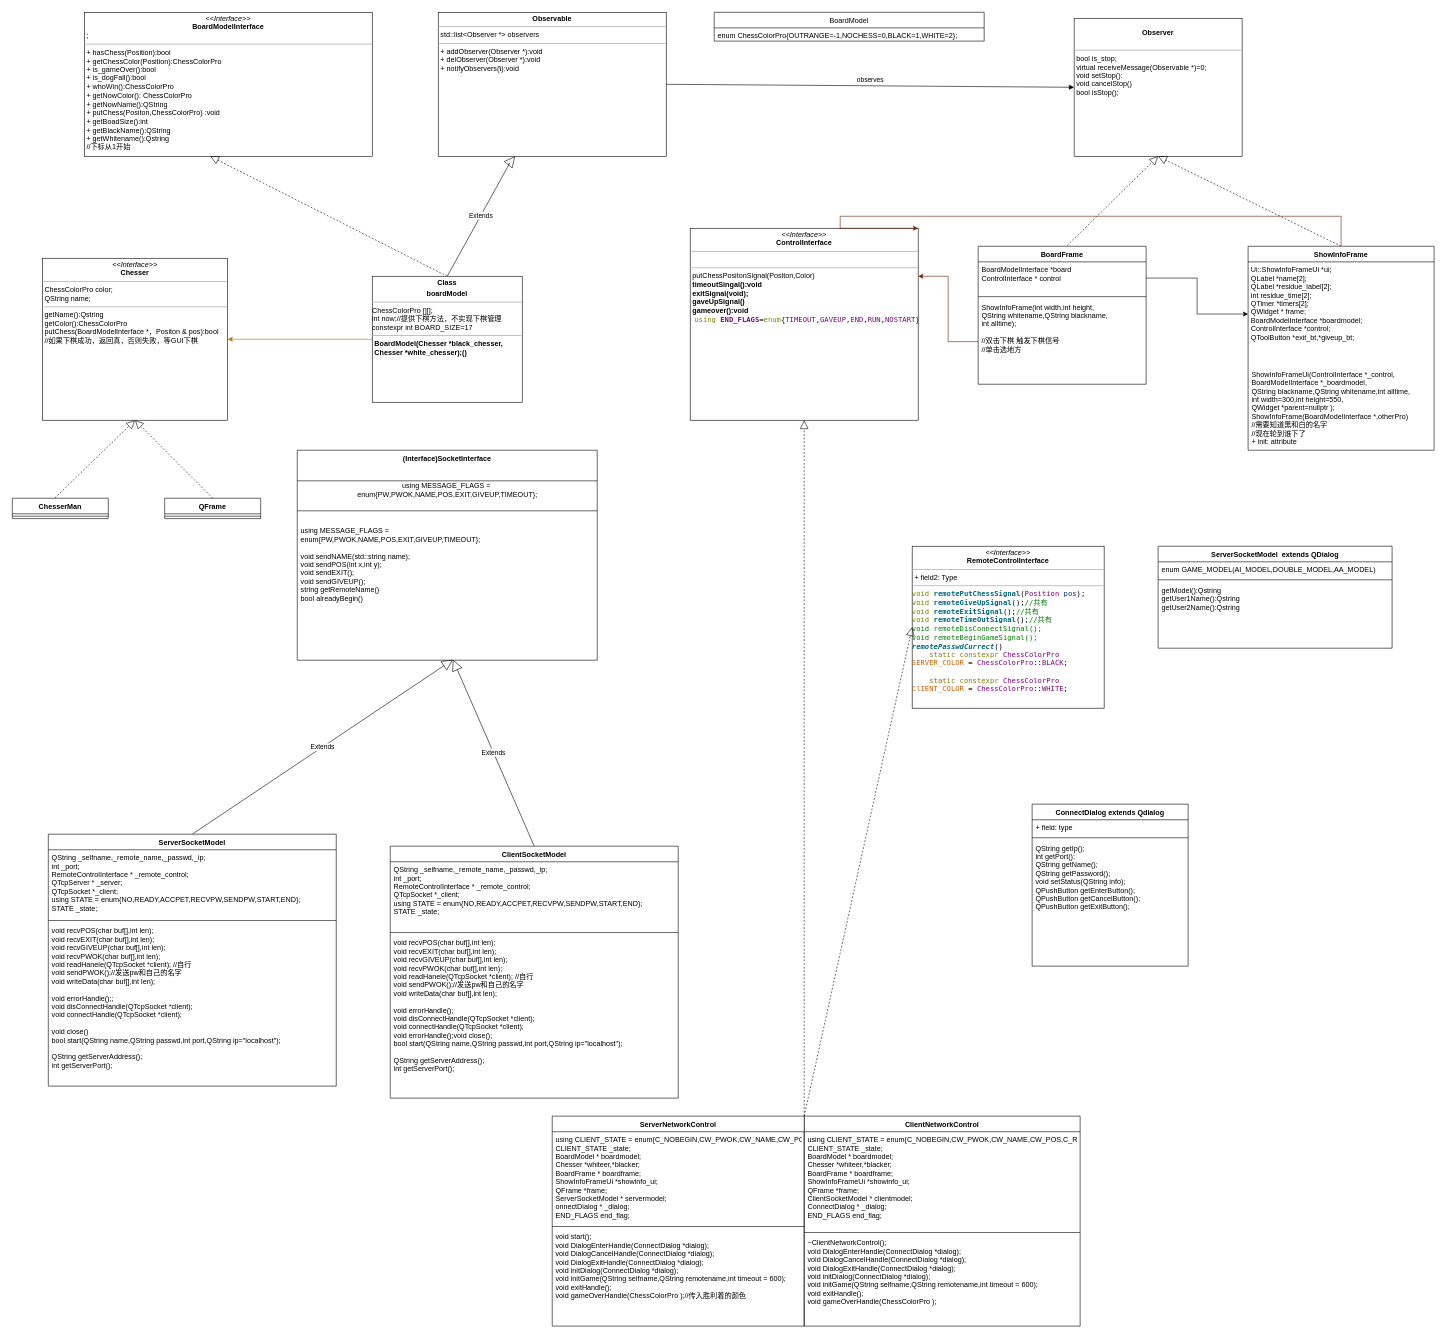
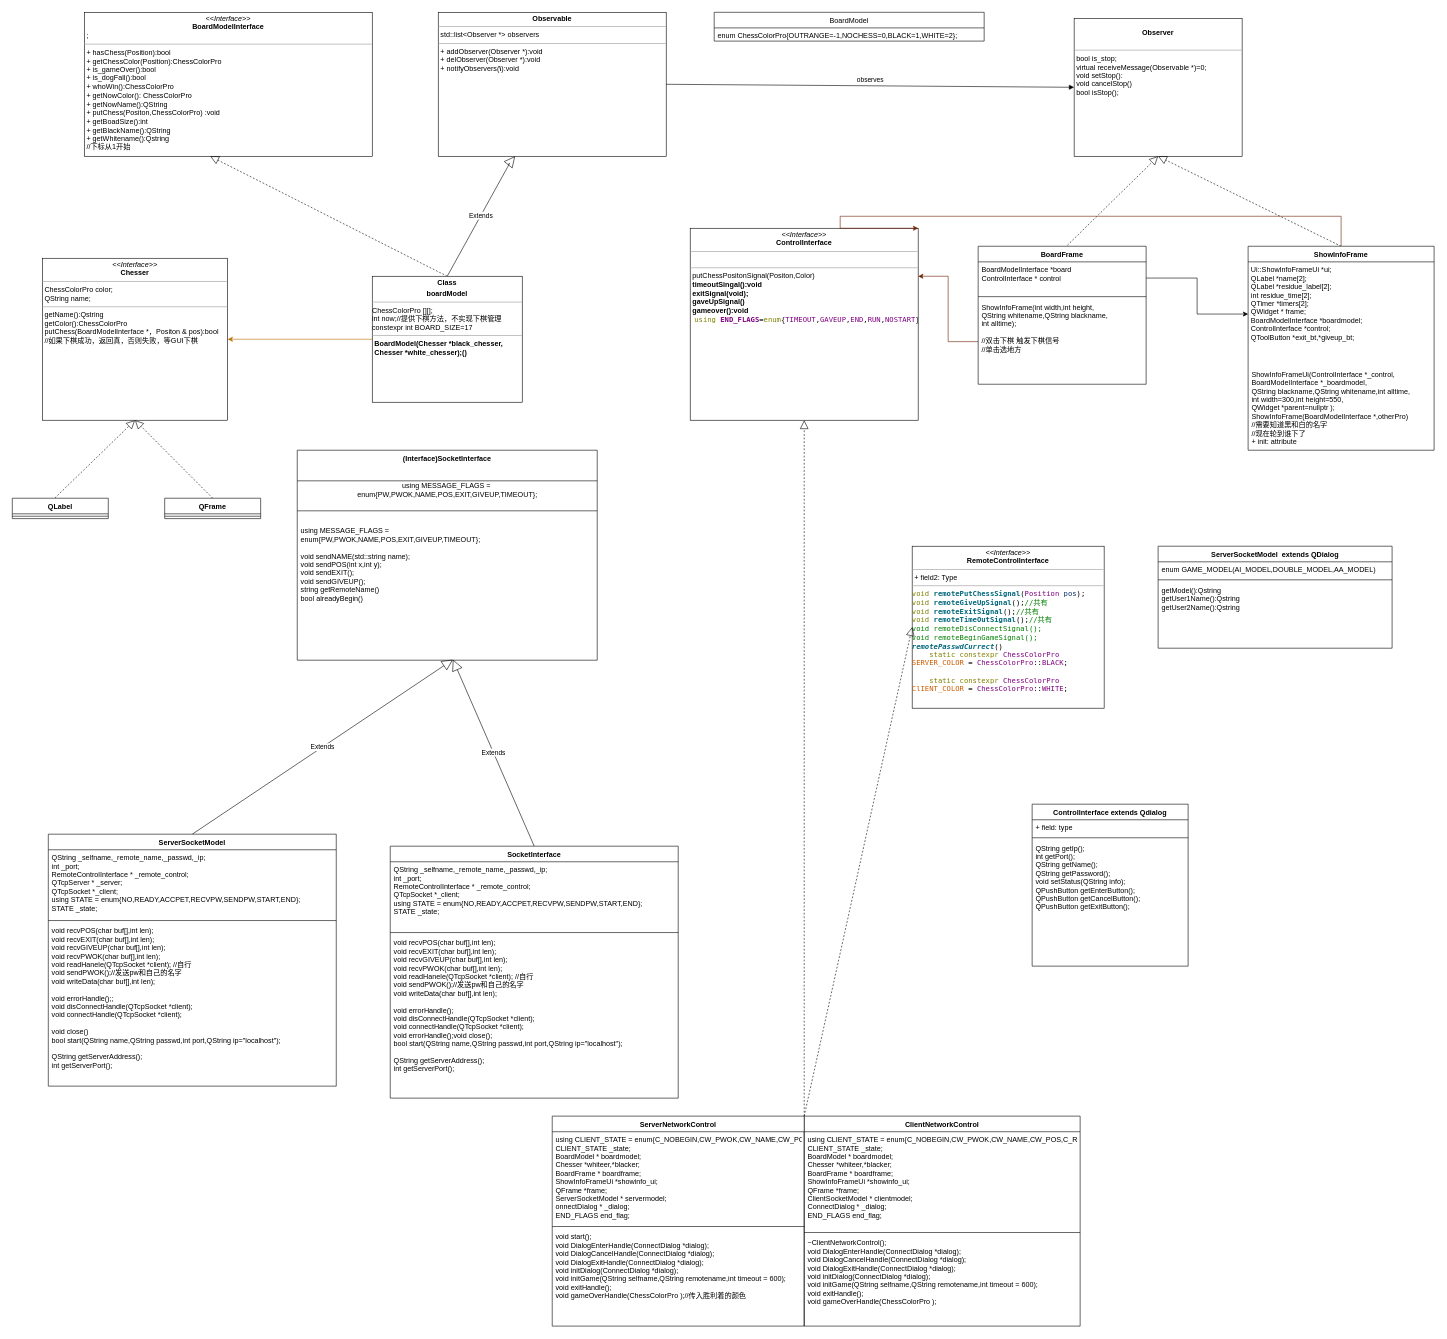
node "ChesserMan": label "ChesserMan" -> "QLabel"
node "ConnectDialog extends Qdialog": label "ConnectDialog extends Qdialog" -> "ControlInterface extends Qdialog"
node "ClientSocketModel": label "ClientSocketModel" -> "SocketInterface"
